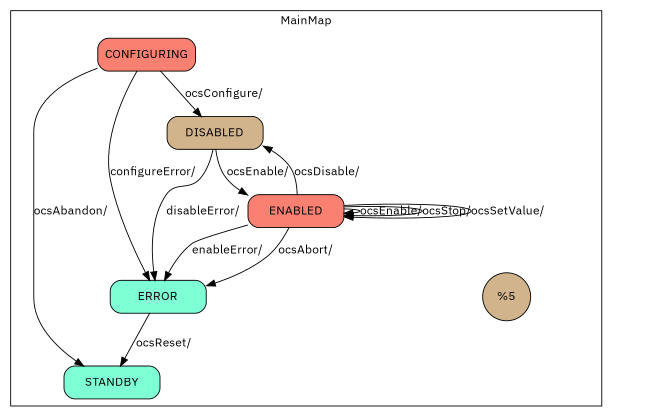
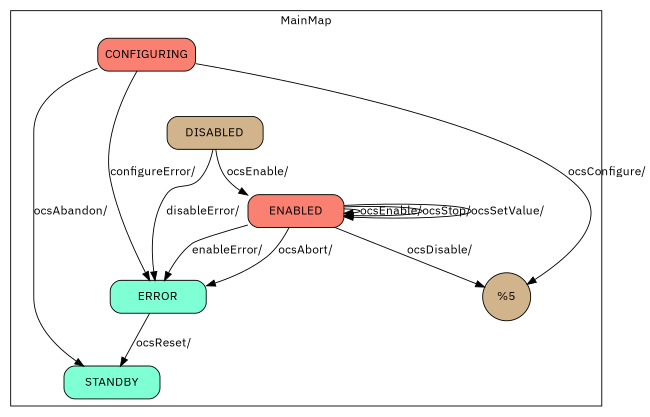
edge "CONFIGURING" -> "DISABLED": now "CONFIGURING" -> "%5"
edge "ENABLED" -> "DISABLED": now "ENABLED" -> "%5"
